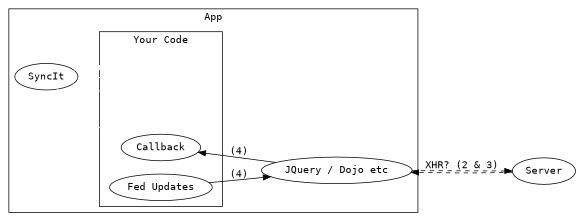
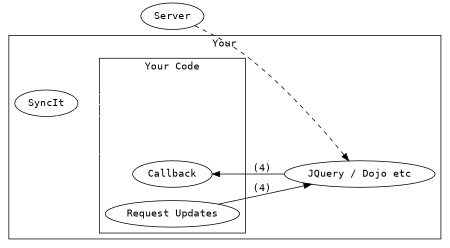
cluster "App": label "App" -> "Your"
edge "JQuery / Dojo etc" -> "Server": removed, label "XHR? (2 & 3)"
node "Fed Updates": label "Fed Updates" -> "Request Updates"
